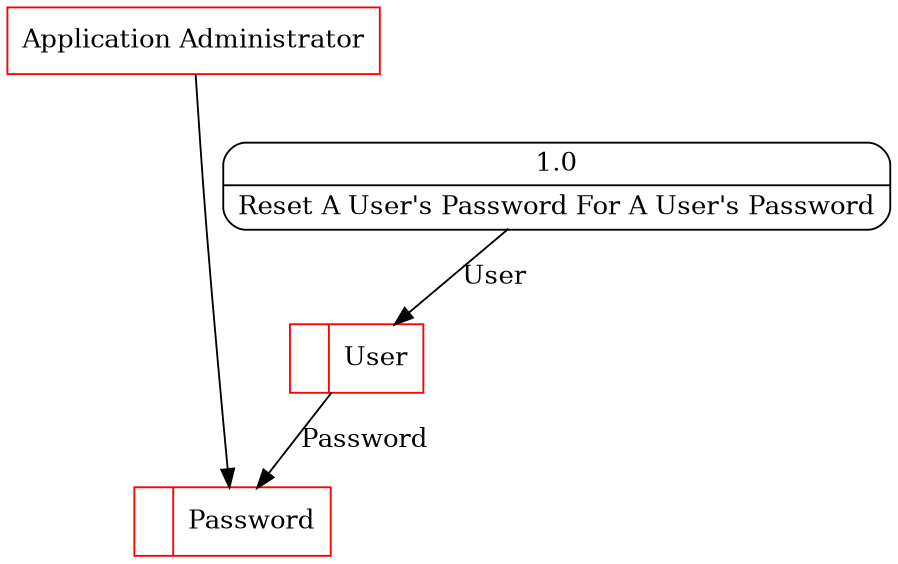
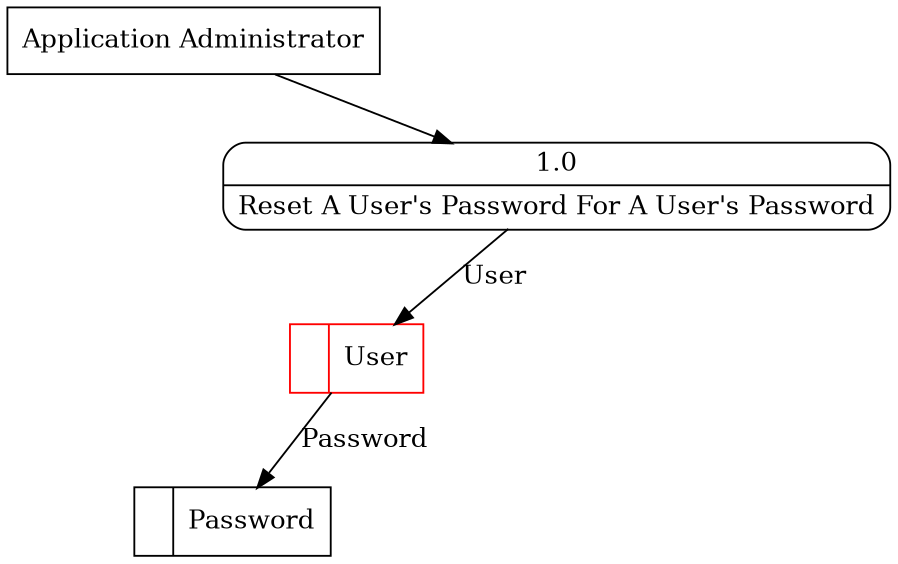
node "Application Administrator": color red -> black
edge "Application Administrator" -> "Password": now "Application Administrator" -> "1.0"
node "Password": color red -> black
